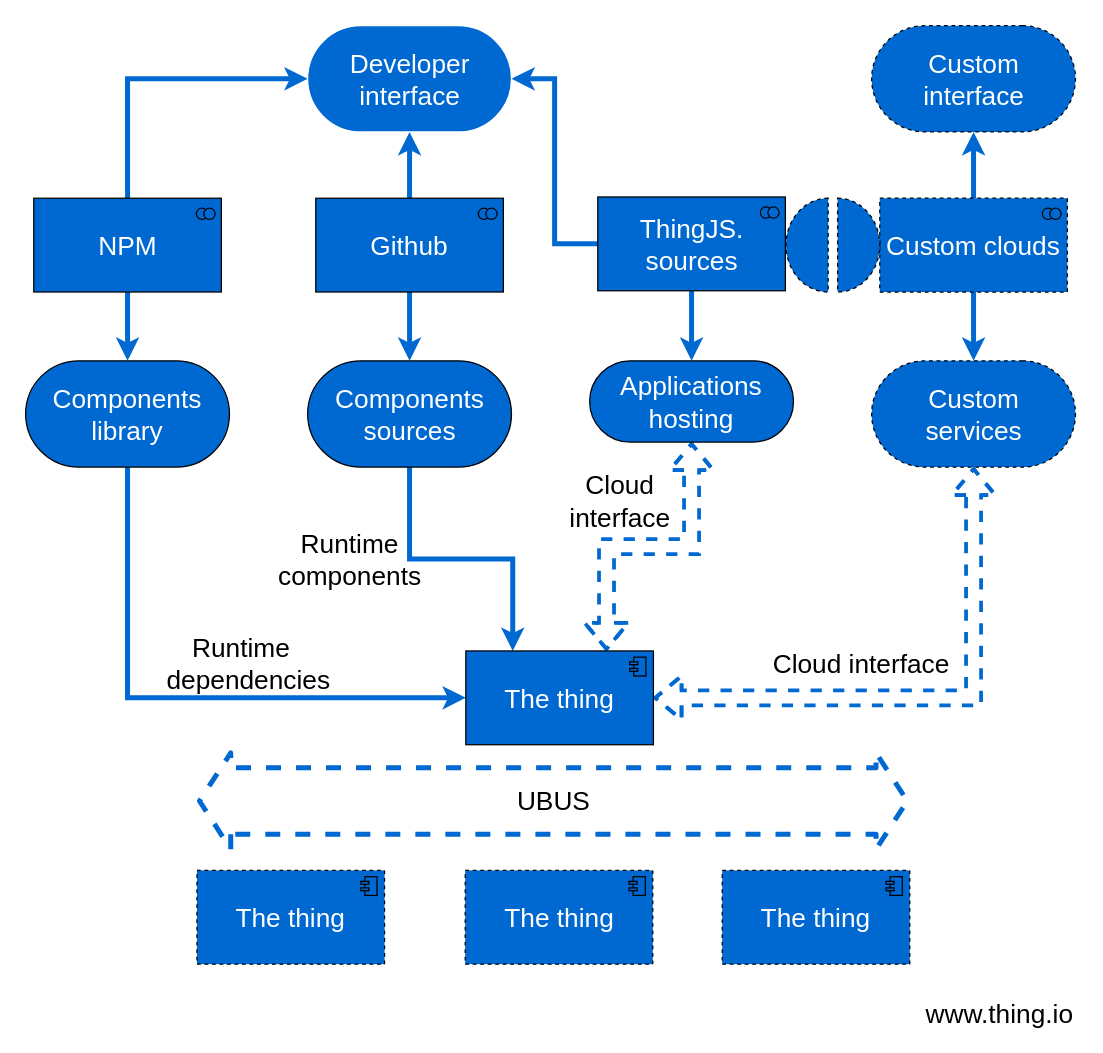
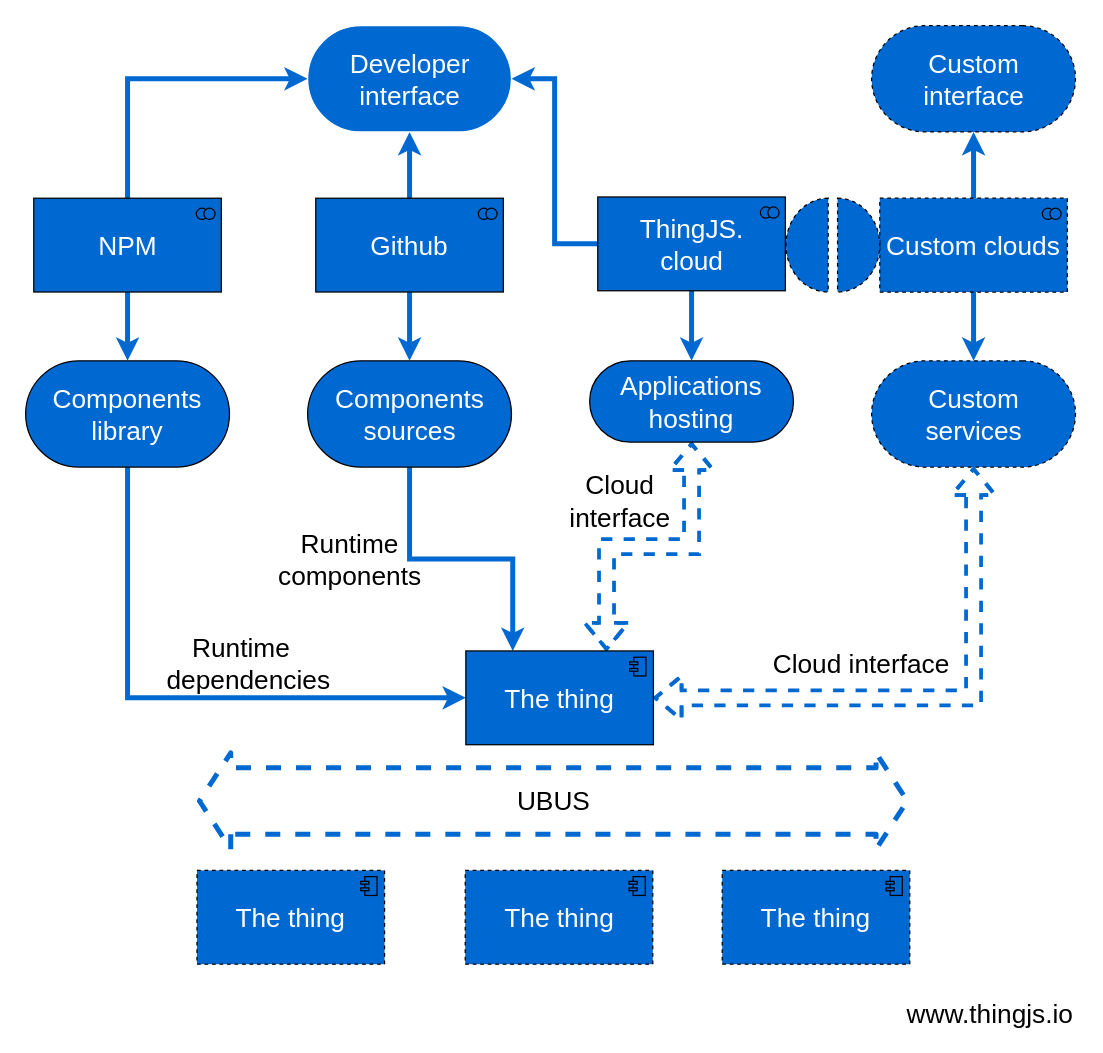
node "ThingJS. sources": label "ThingJS. sources" -> "ThingJS. cloud"
node "www.thing.io": label "www.thing.io" -> "www.thingjs.io"
